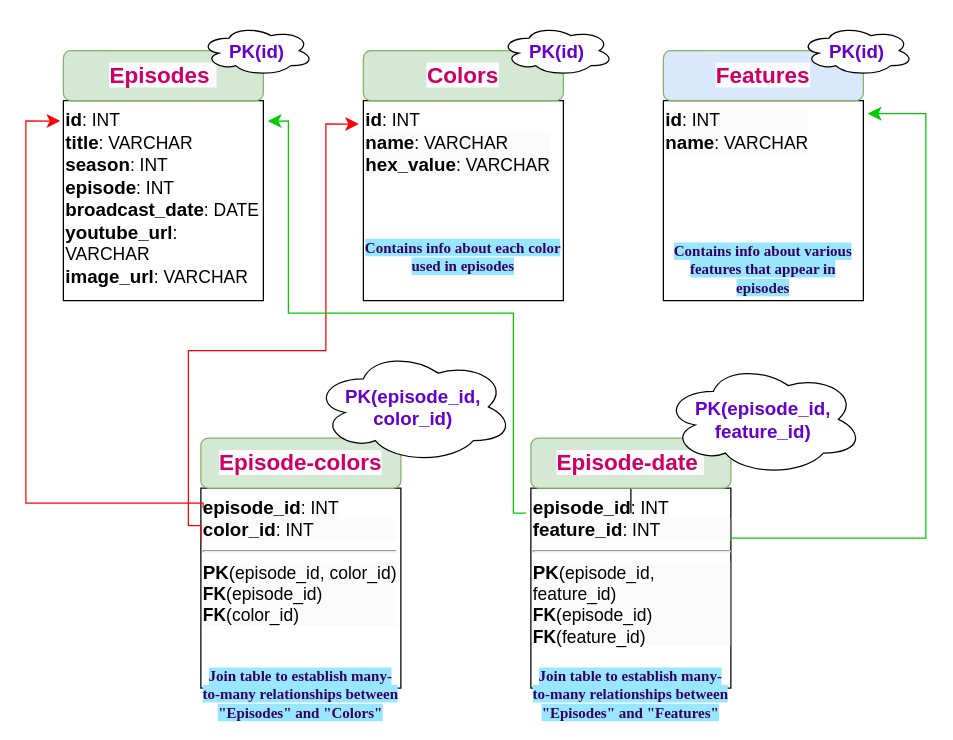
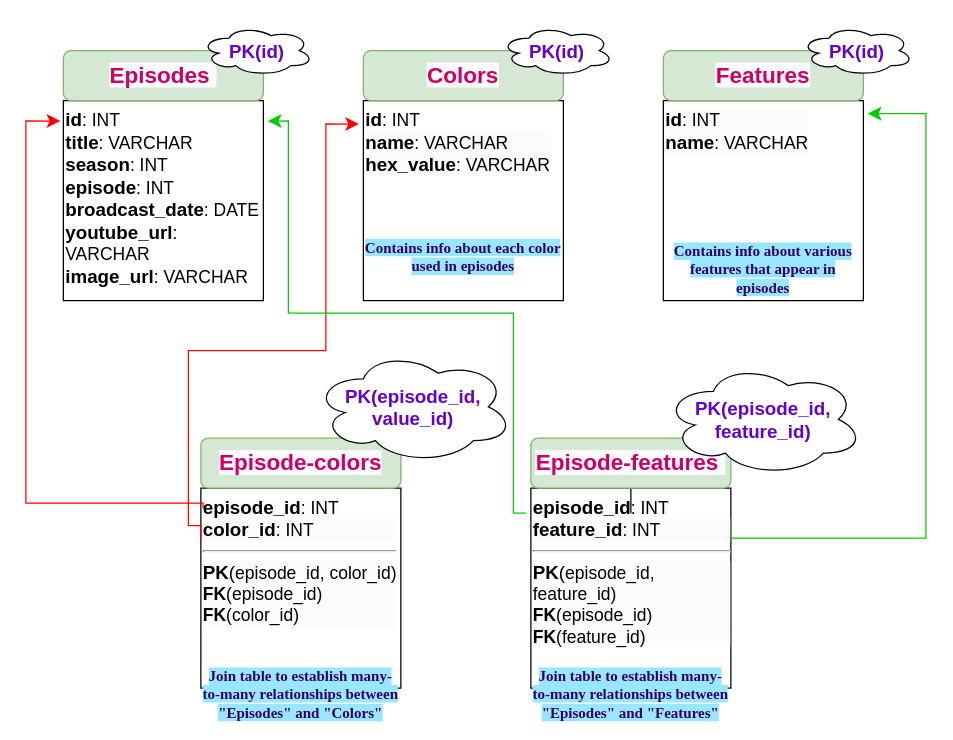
node "Features": fillcolor #dae8fc -> #d5e8d4
node "PK(episode_id, color_id)": label "PK(episode_id, color_id)" -> "PK(episode_id, value_id)"
node "Episode-date": label "Episode-date" -> "Episode-features"
